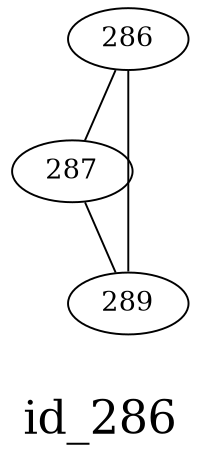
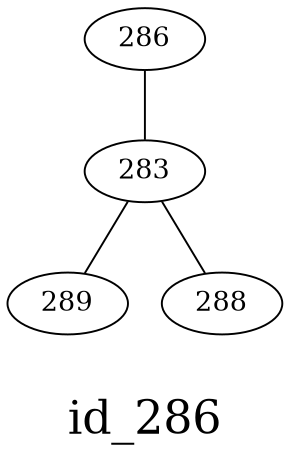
node "287": label "287" -> "283"
edge "286" -- "289": removed
node "288": added
